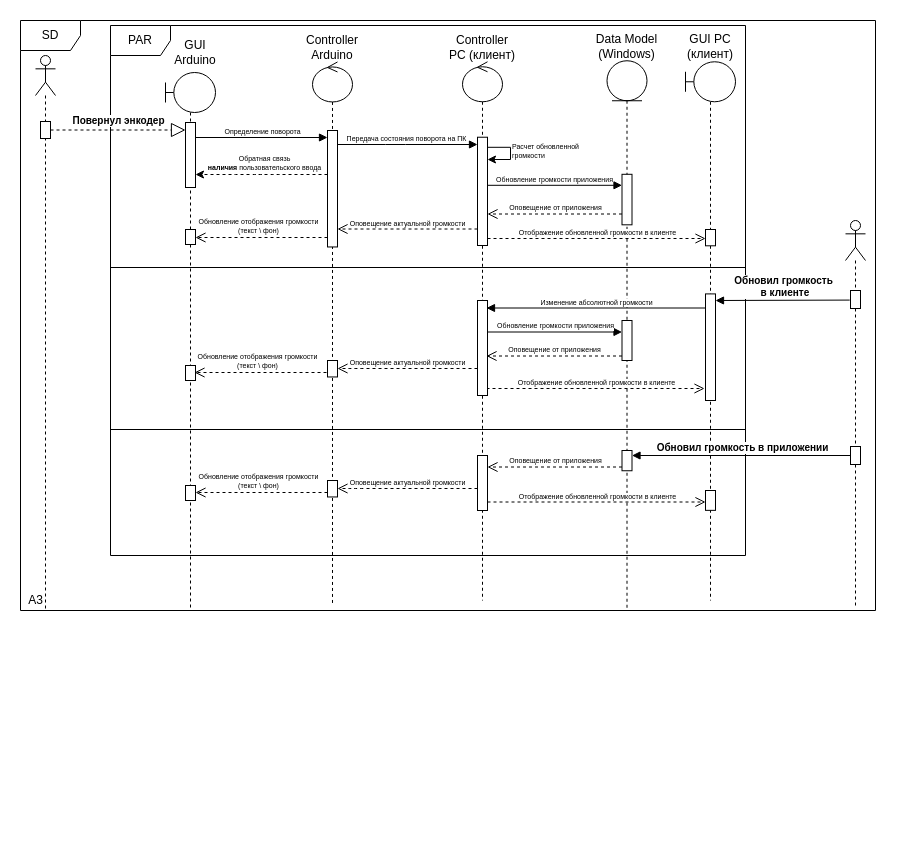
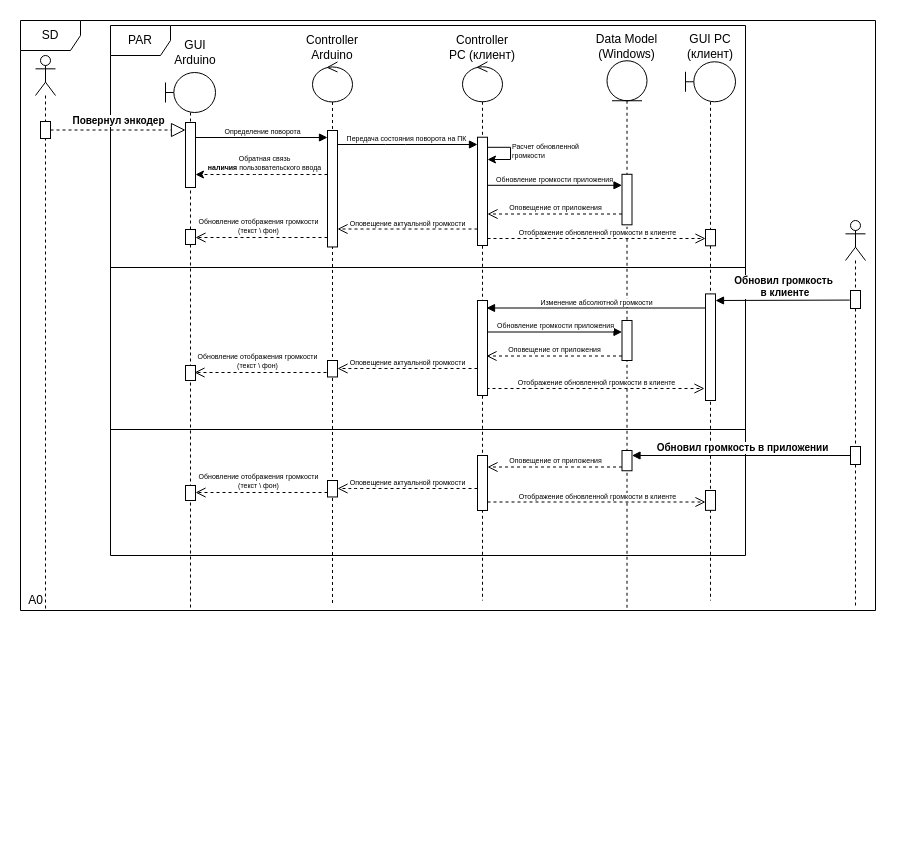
node "A3": label "A3" -> "A0"
